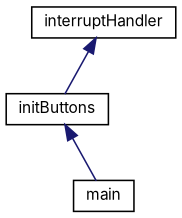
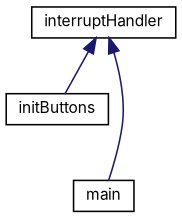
edge "main" -> "initButtons": now "main" -> "interruptHandler"
